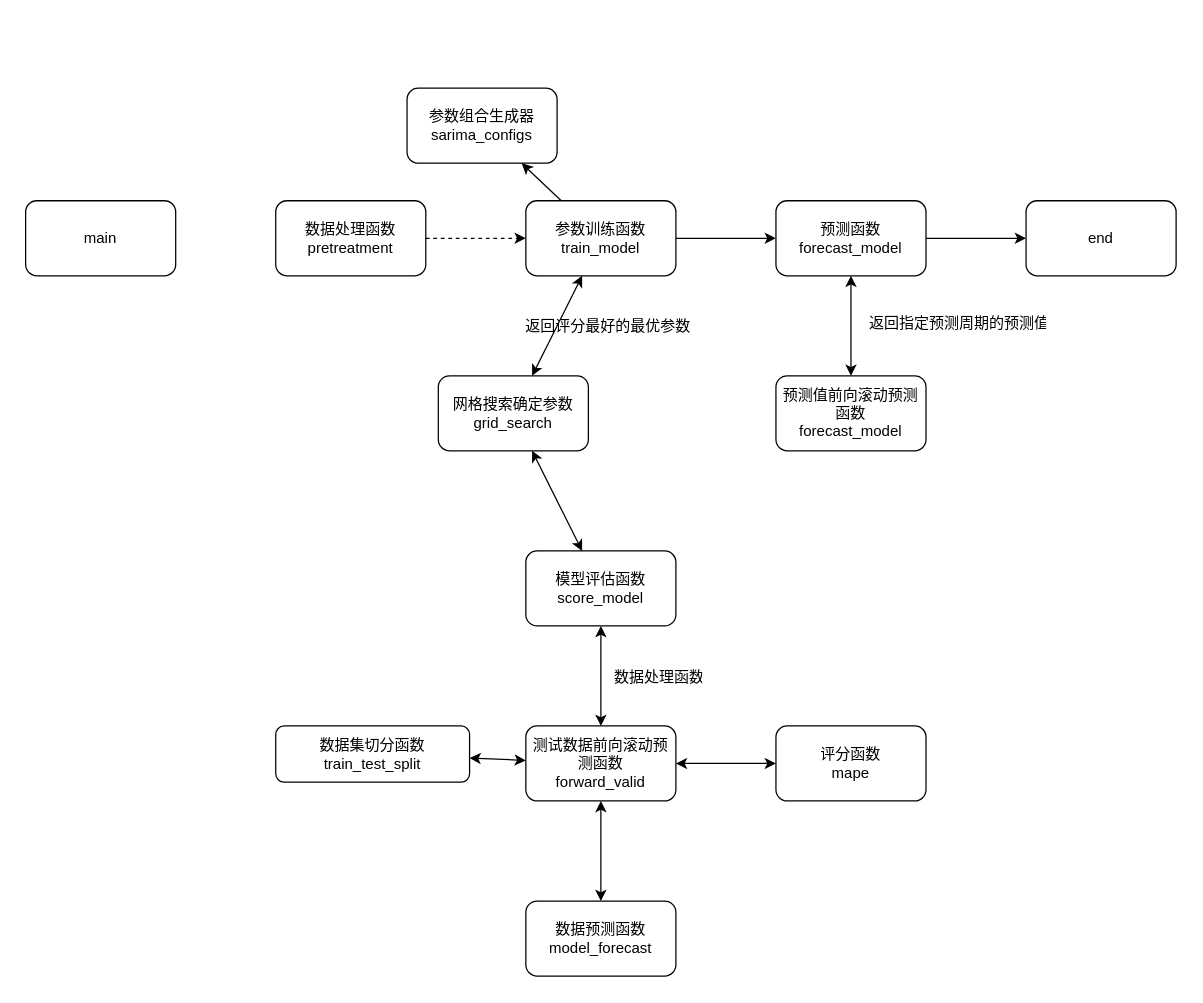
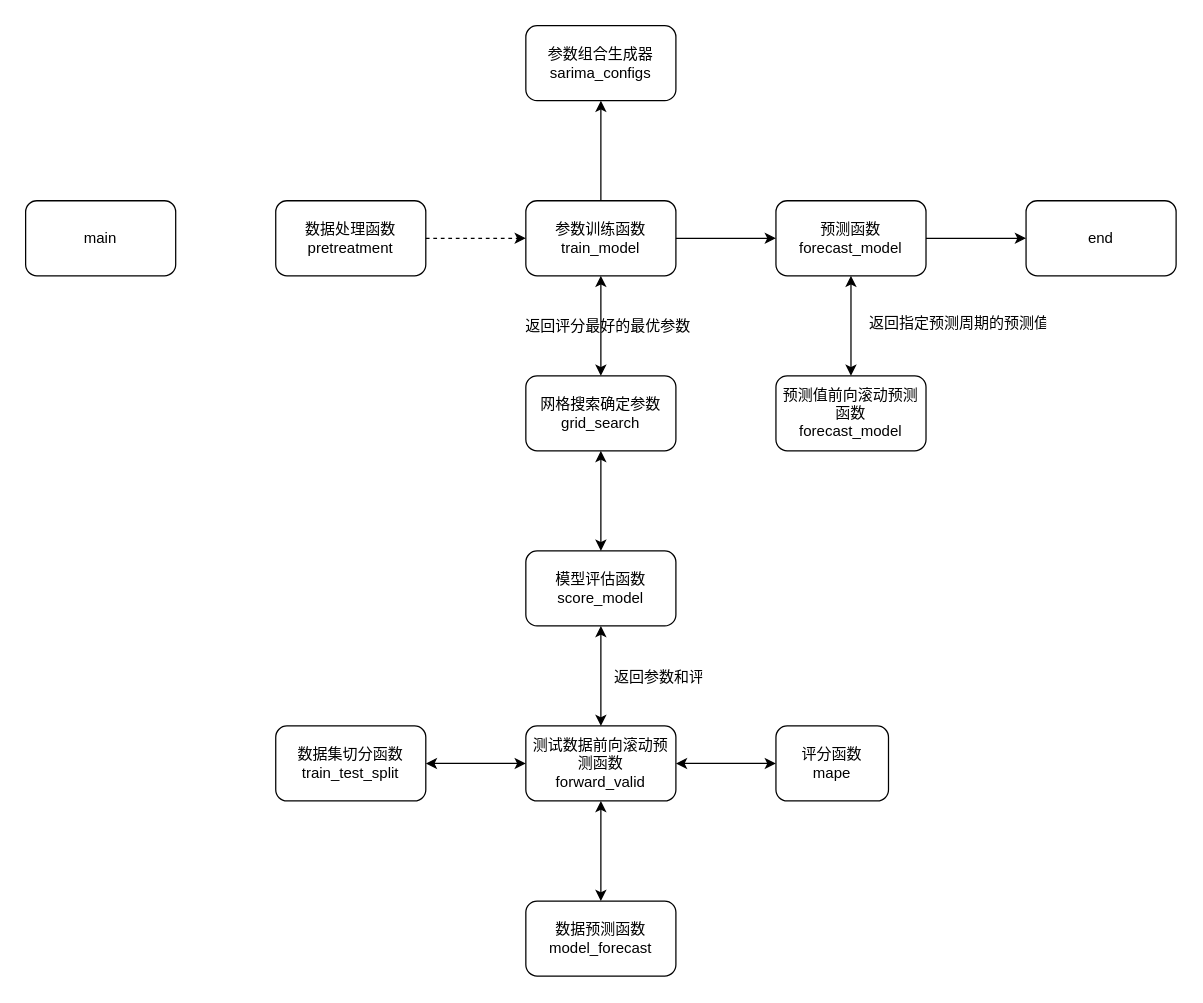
node "参数组合生成器 sarima_configs": moved (482, 126) -> (601, 63)
node "网格搜索确定参数 grid_search": moved (513, 413) -> (601, 413)
node "数据处理函数": label "数据处理函数" -> "返回参数和评分值"
node "数据集切分函数 train_test_split": size 194x56 -> 150x75
node "评分函数 mape": size 150x75 -> 113x75
